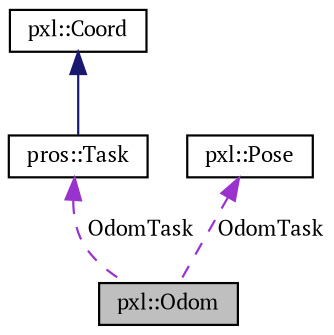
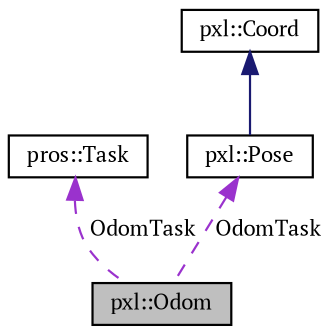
edge "pros::Task" -> "pxl::Coord": now "pxl::Pose" -> "pxl::Coord"
